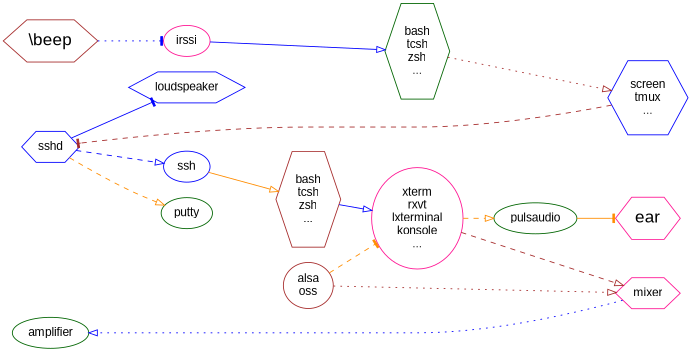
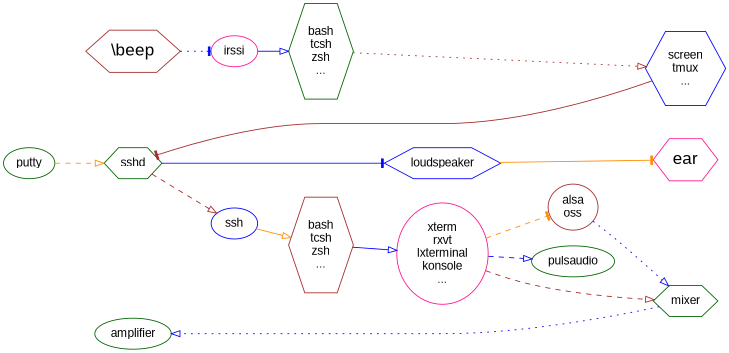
edge "screen tmux ..." -> "sshd": style dashed -> solid
node "sshd": color blue -> darkgreen
edge "sshd" -> "ssh": color blue -> brown
edge "sshd" -> "putty": reversed
edge "xterm rxvt lxterminal konsole ..." -> "pulsaudio": color darkorange -> blue
edge "pulsaudio" -> "ear": now "loudspeaker" -> "ear"
edge "alsa oss" -> "xterm rxvt lxterminal konsole ...": reversed
edge "alsa oss" -> "mixer": color brown -> blue
node "mixer": color deeppink -> darkgreen
